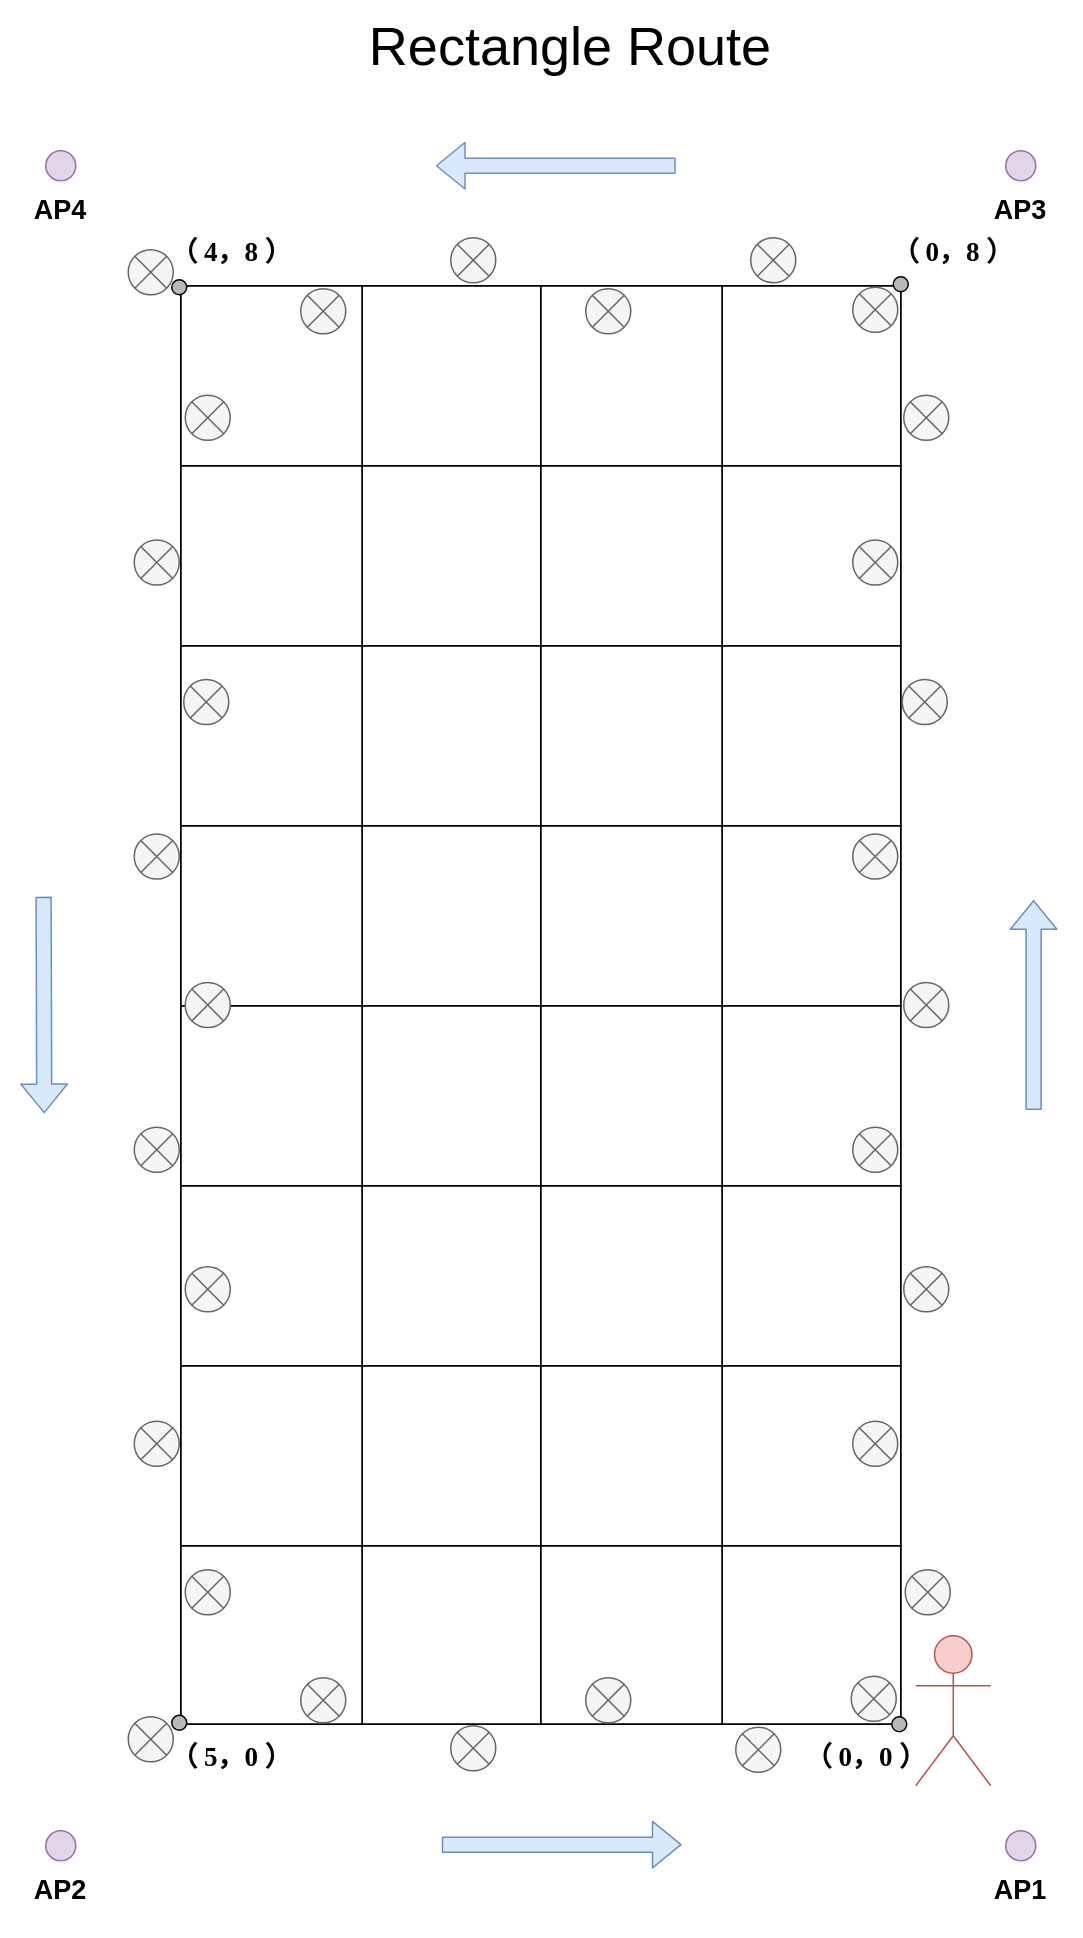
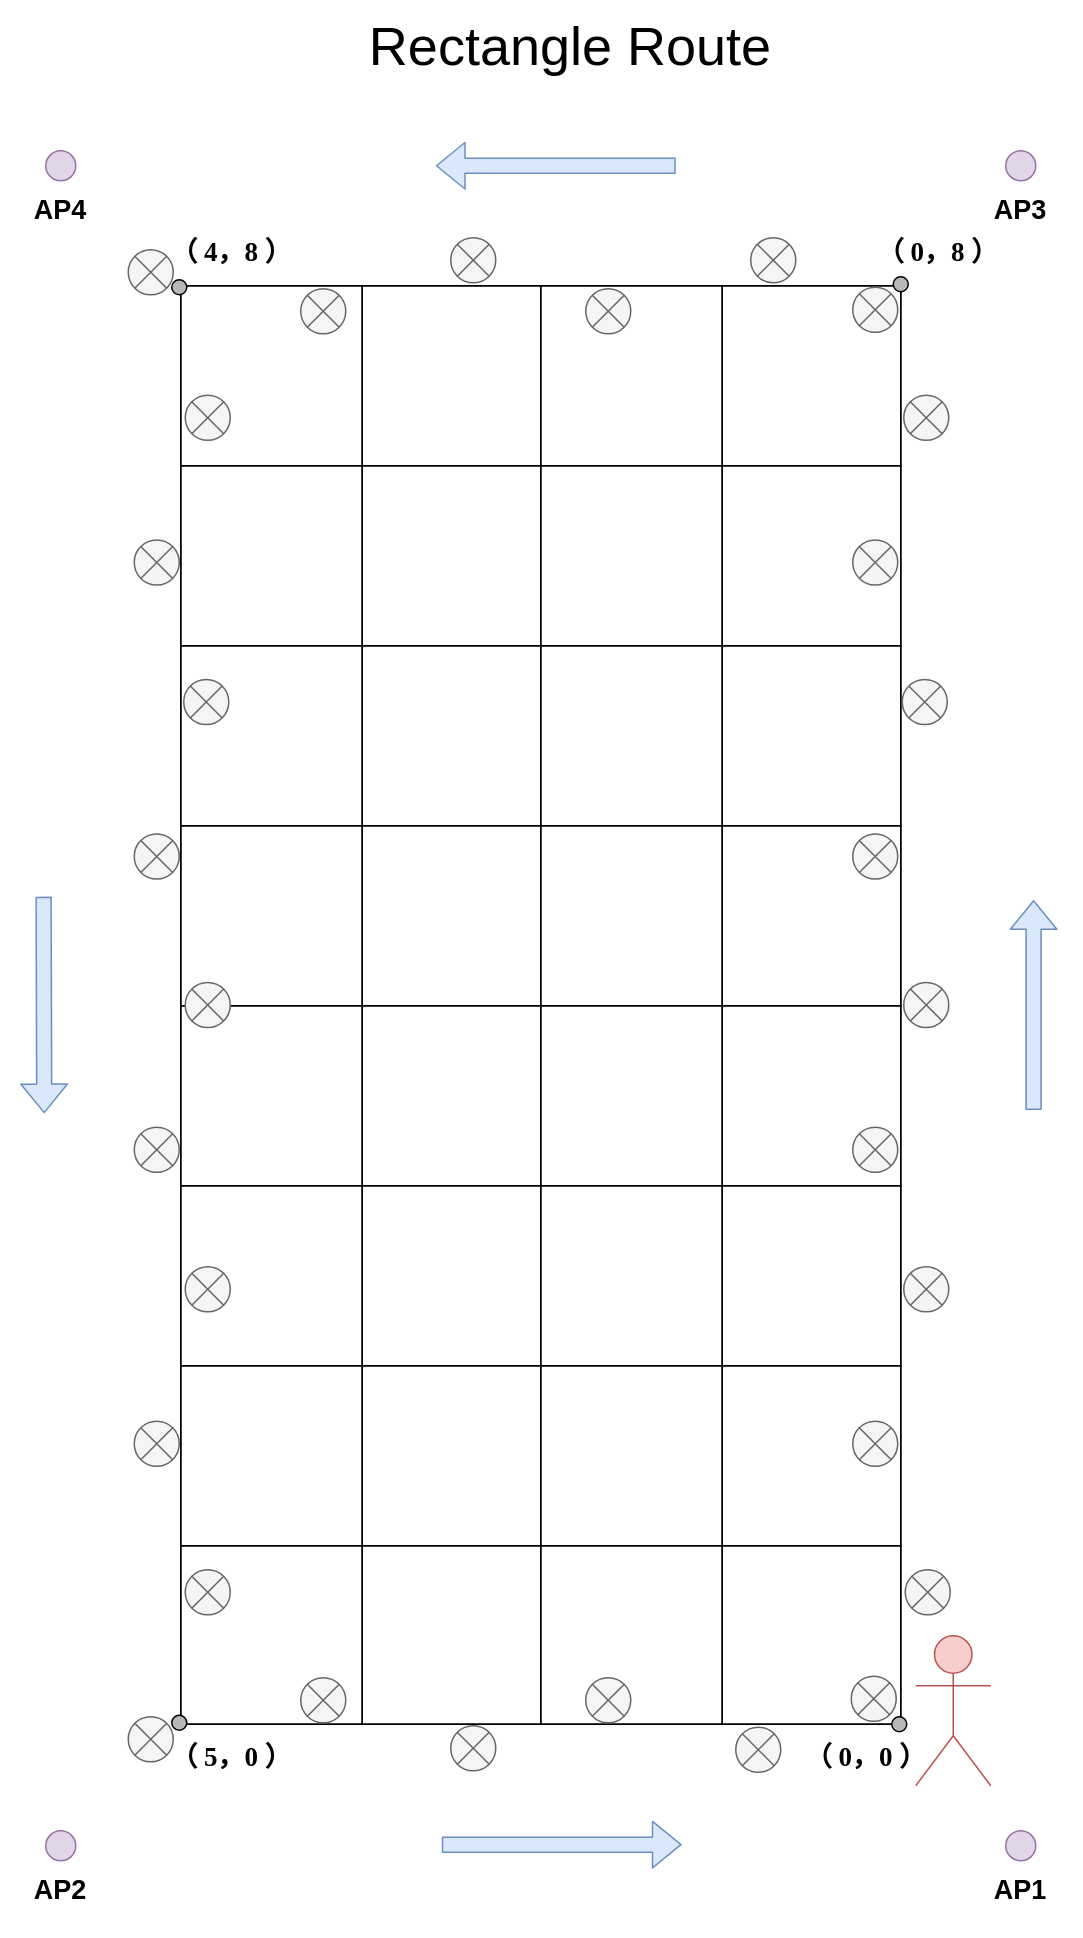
node "（ 0，8 ）": moved (953, 253) -> (938, 253)
